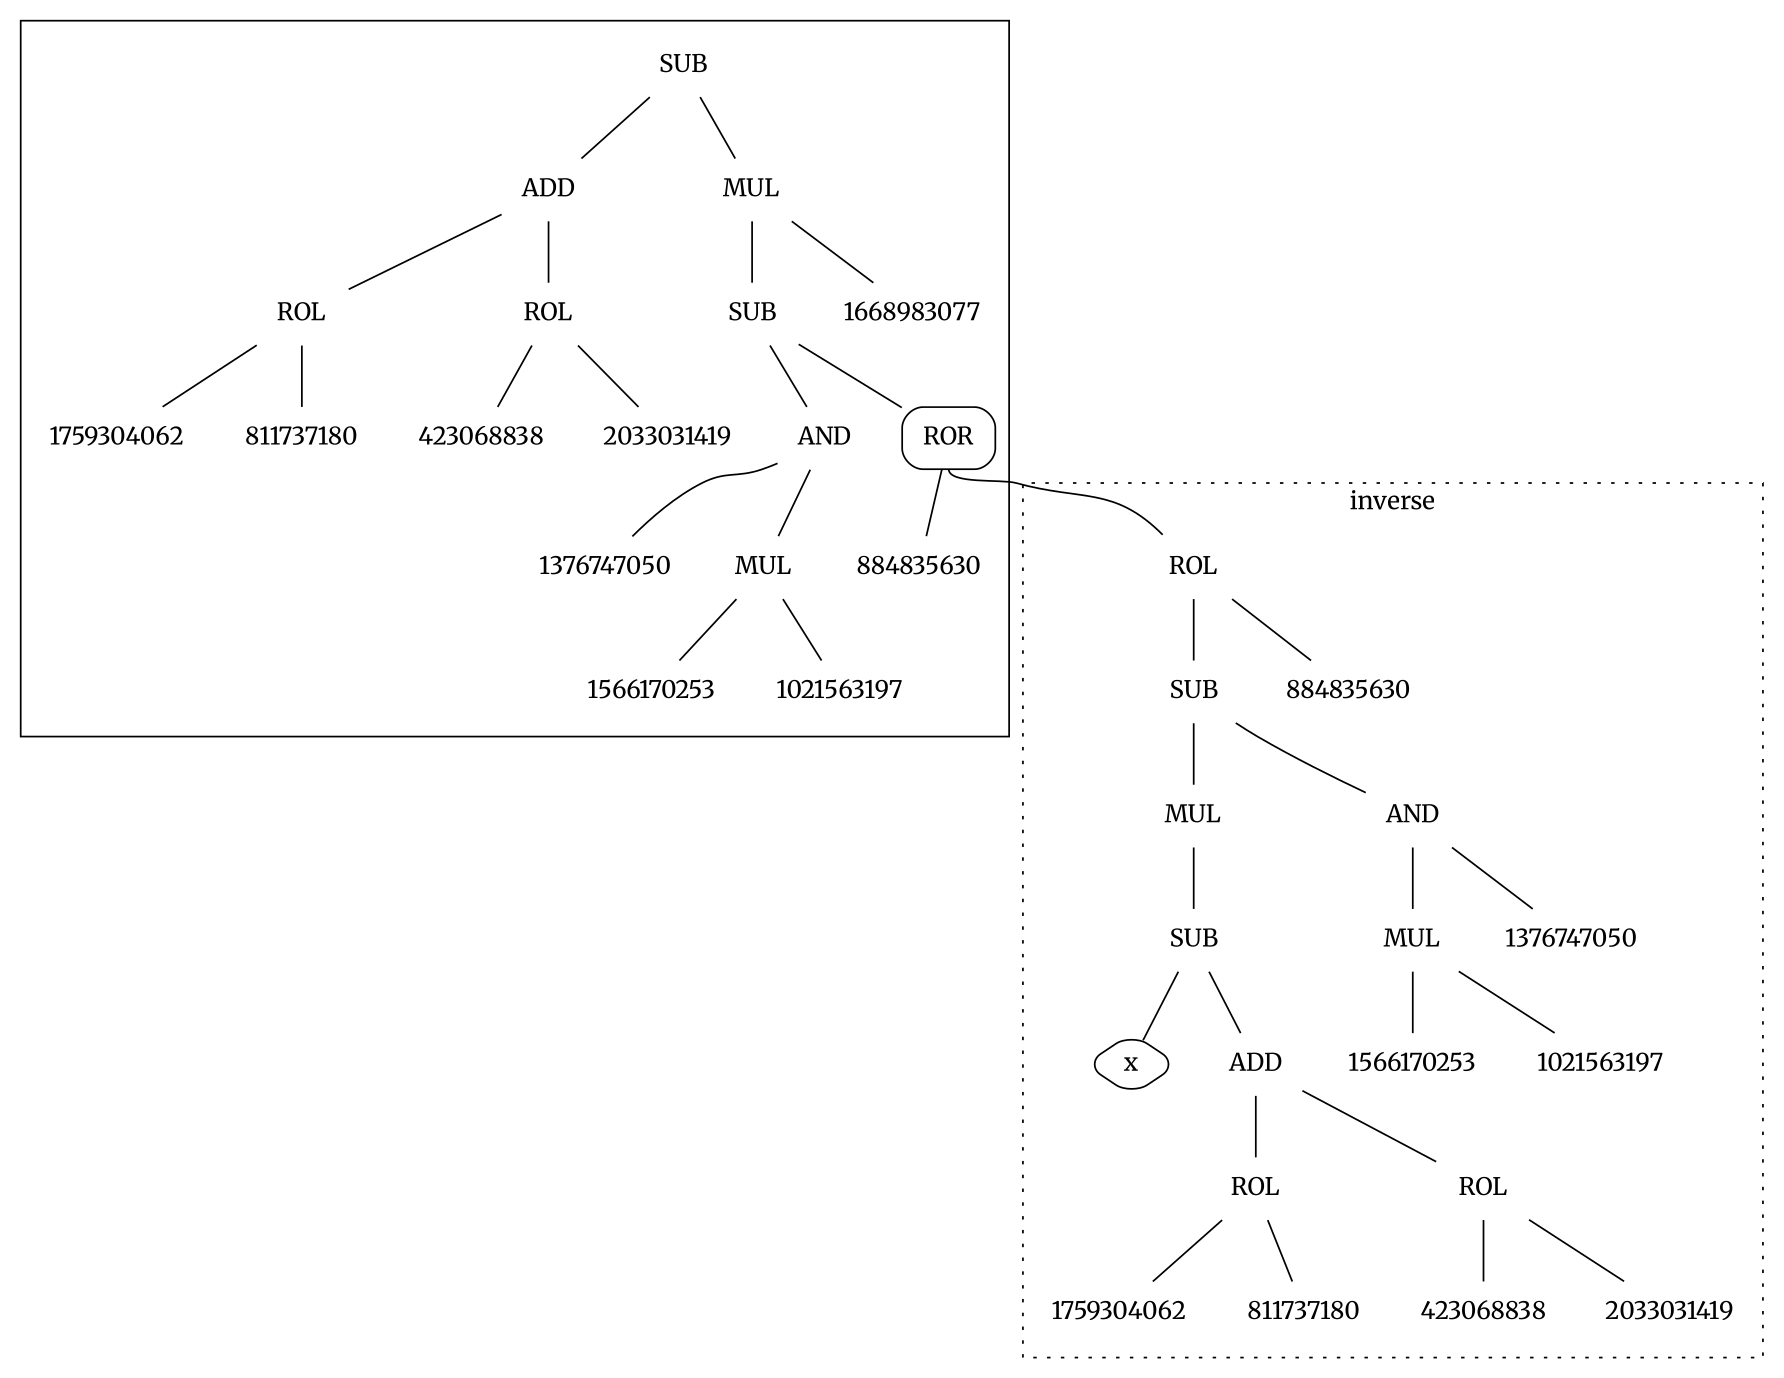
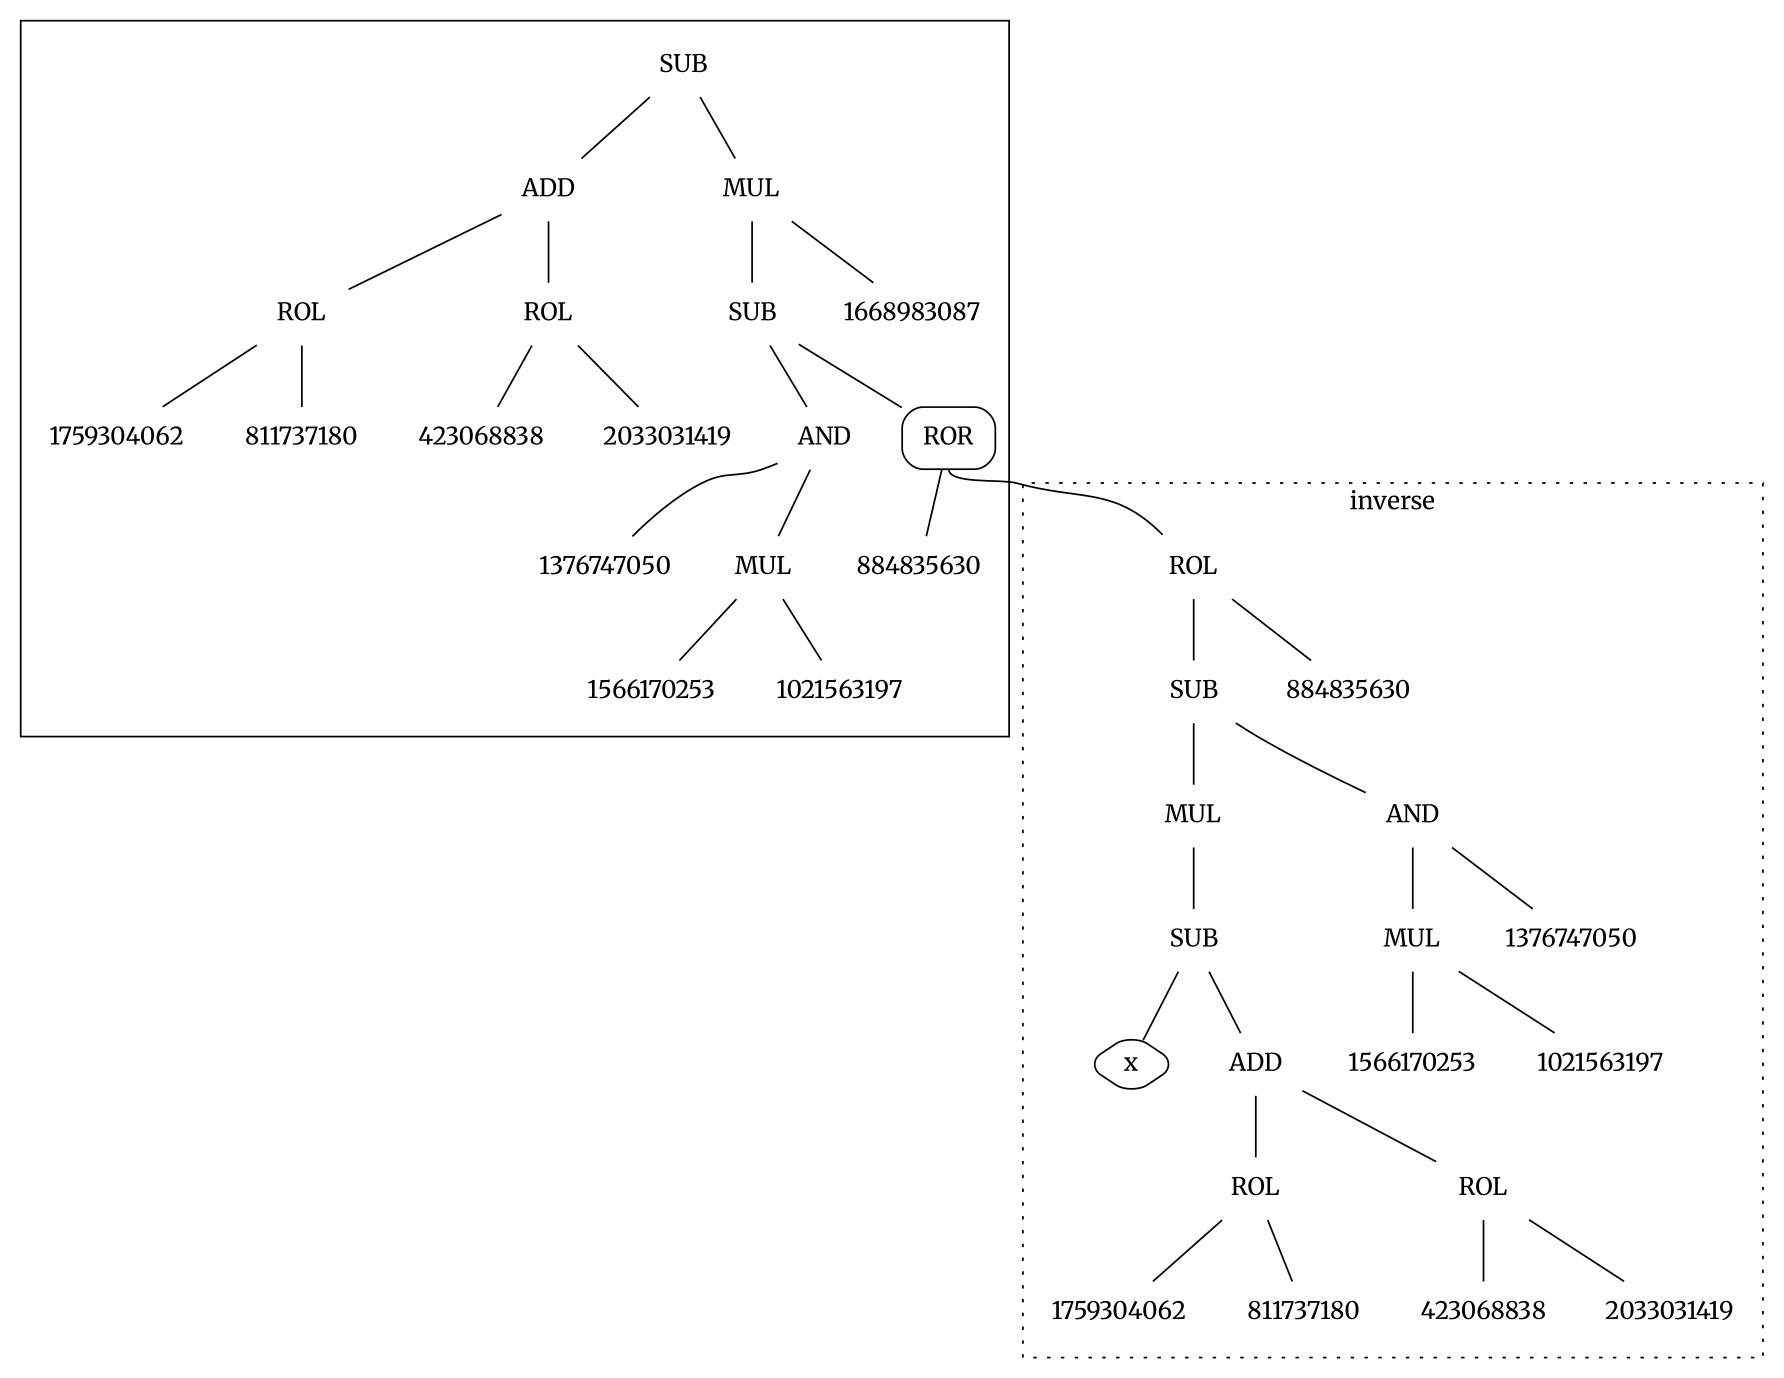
node "1668983077": label "1668983077" -> "1668983087"
